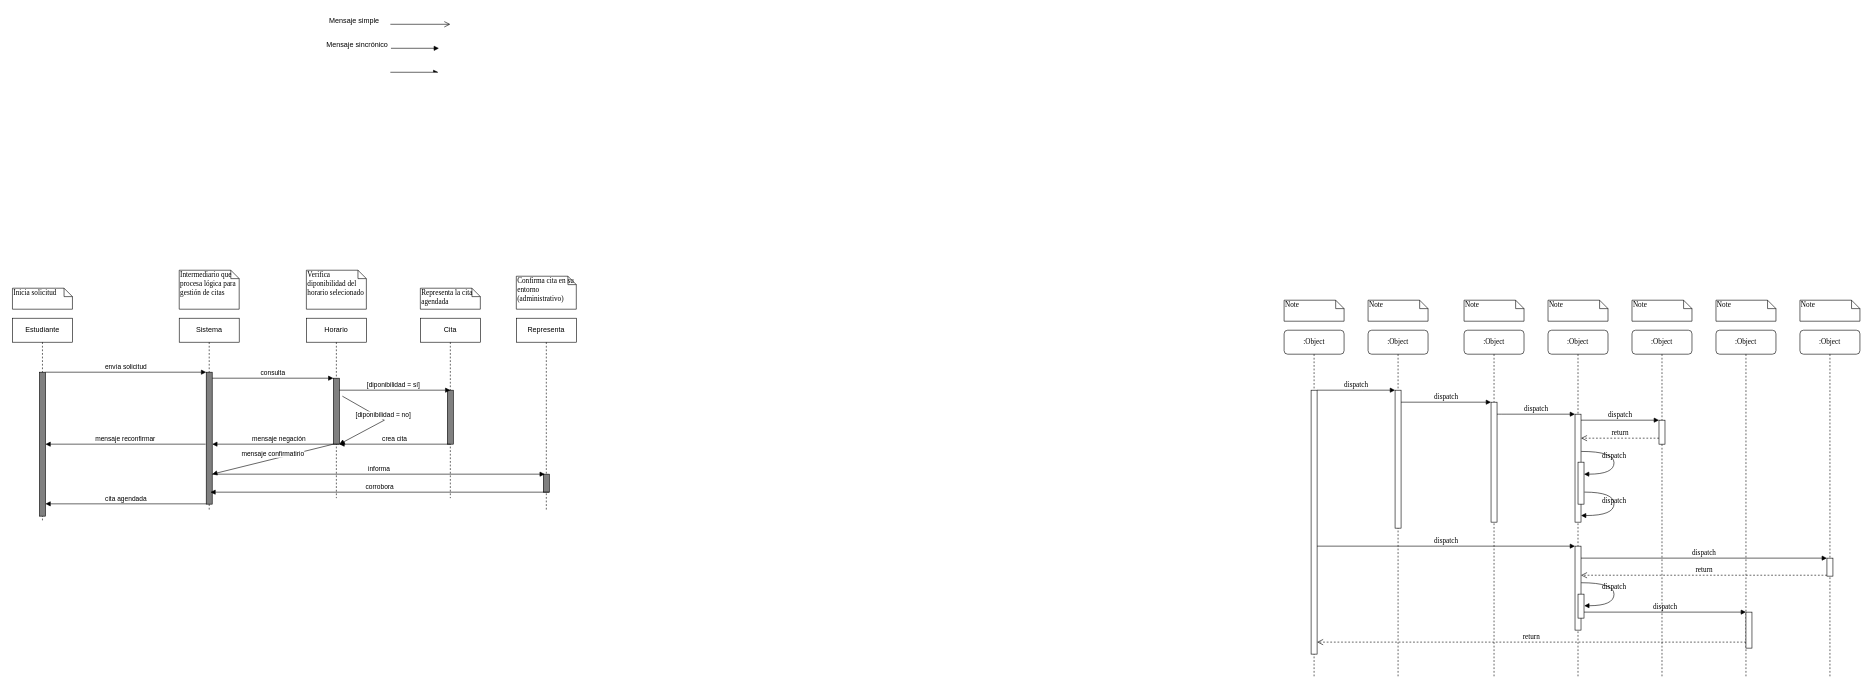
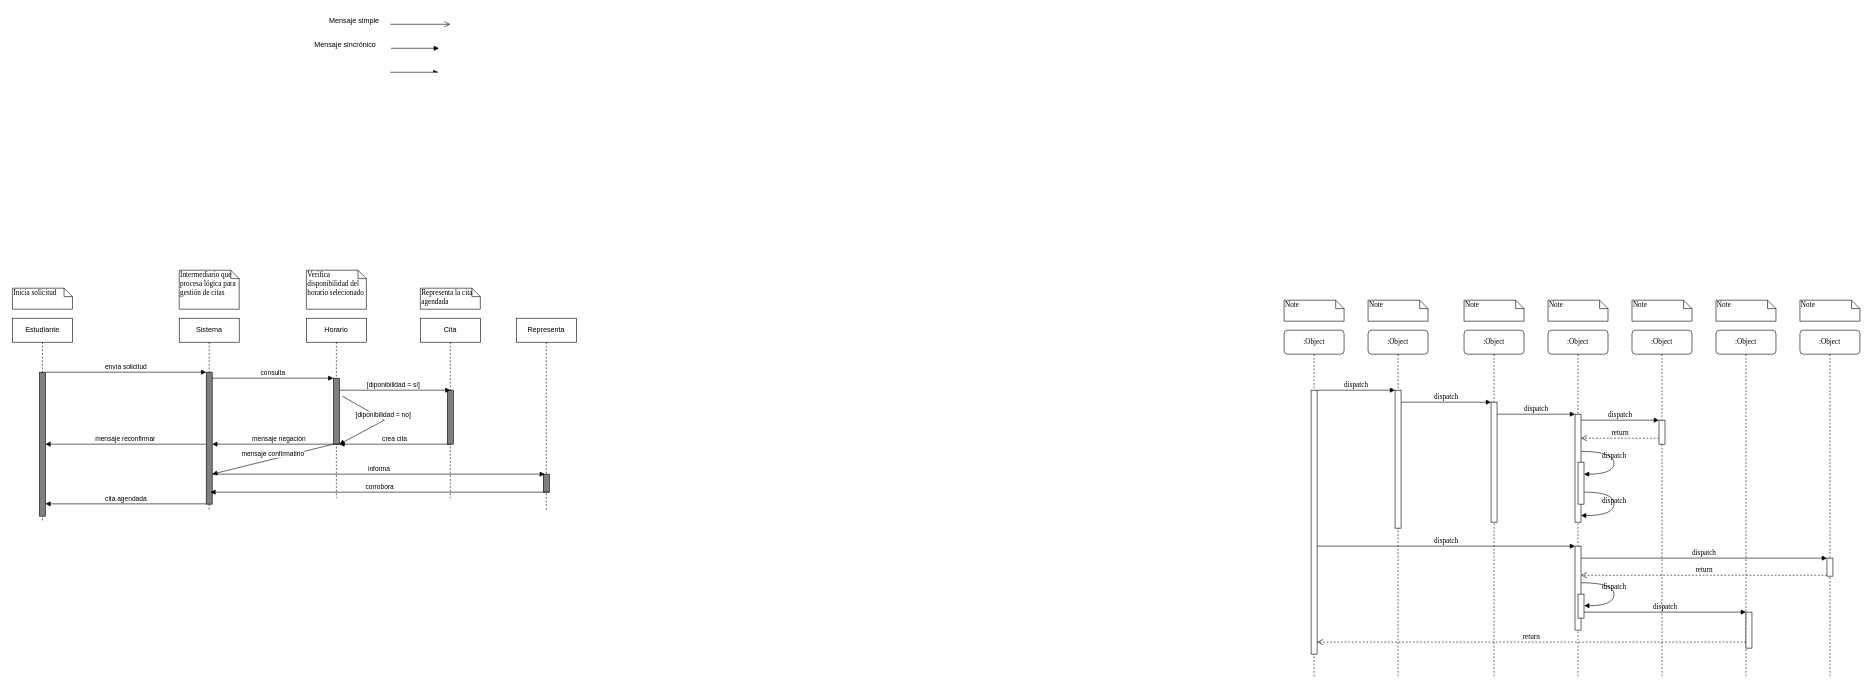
node "Mensaje sincrónico": moved (357, 45) -> (345, 45)
node "Verifica diponibilidad del horario selecionado": label "Verifica diponibilidad del horario selecionado" -> "Verifica disponibilidad del horario selecionado"
node "Confirma cita en su entorno (administrativo)": removed
